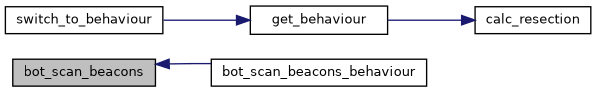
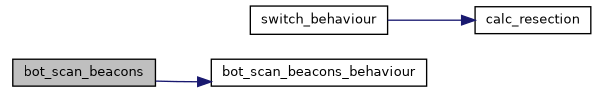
node "switch_to_behaviour": removed
node "get_behaviour": label "get_behaviour" -> "switch_behaviour"
edge "bot_scan_beacons_behaviour" -> "bot_scan_beacons": reversed
